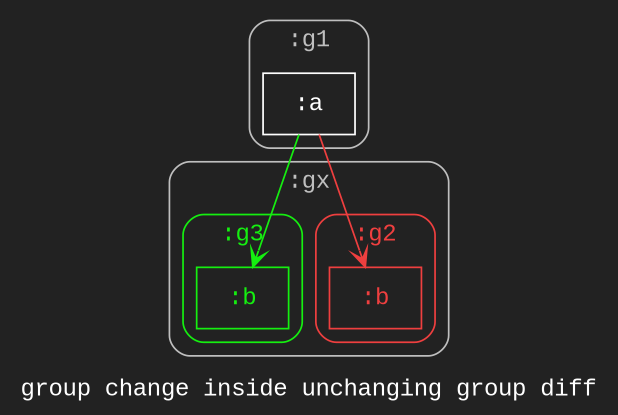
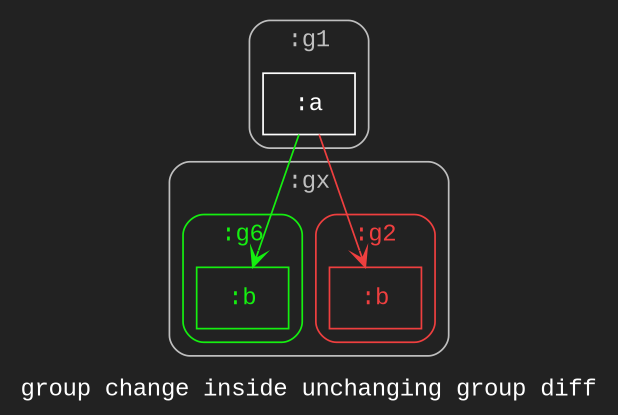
cluster ":g3": label ":g3" -> ":g6"
